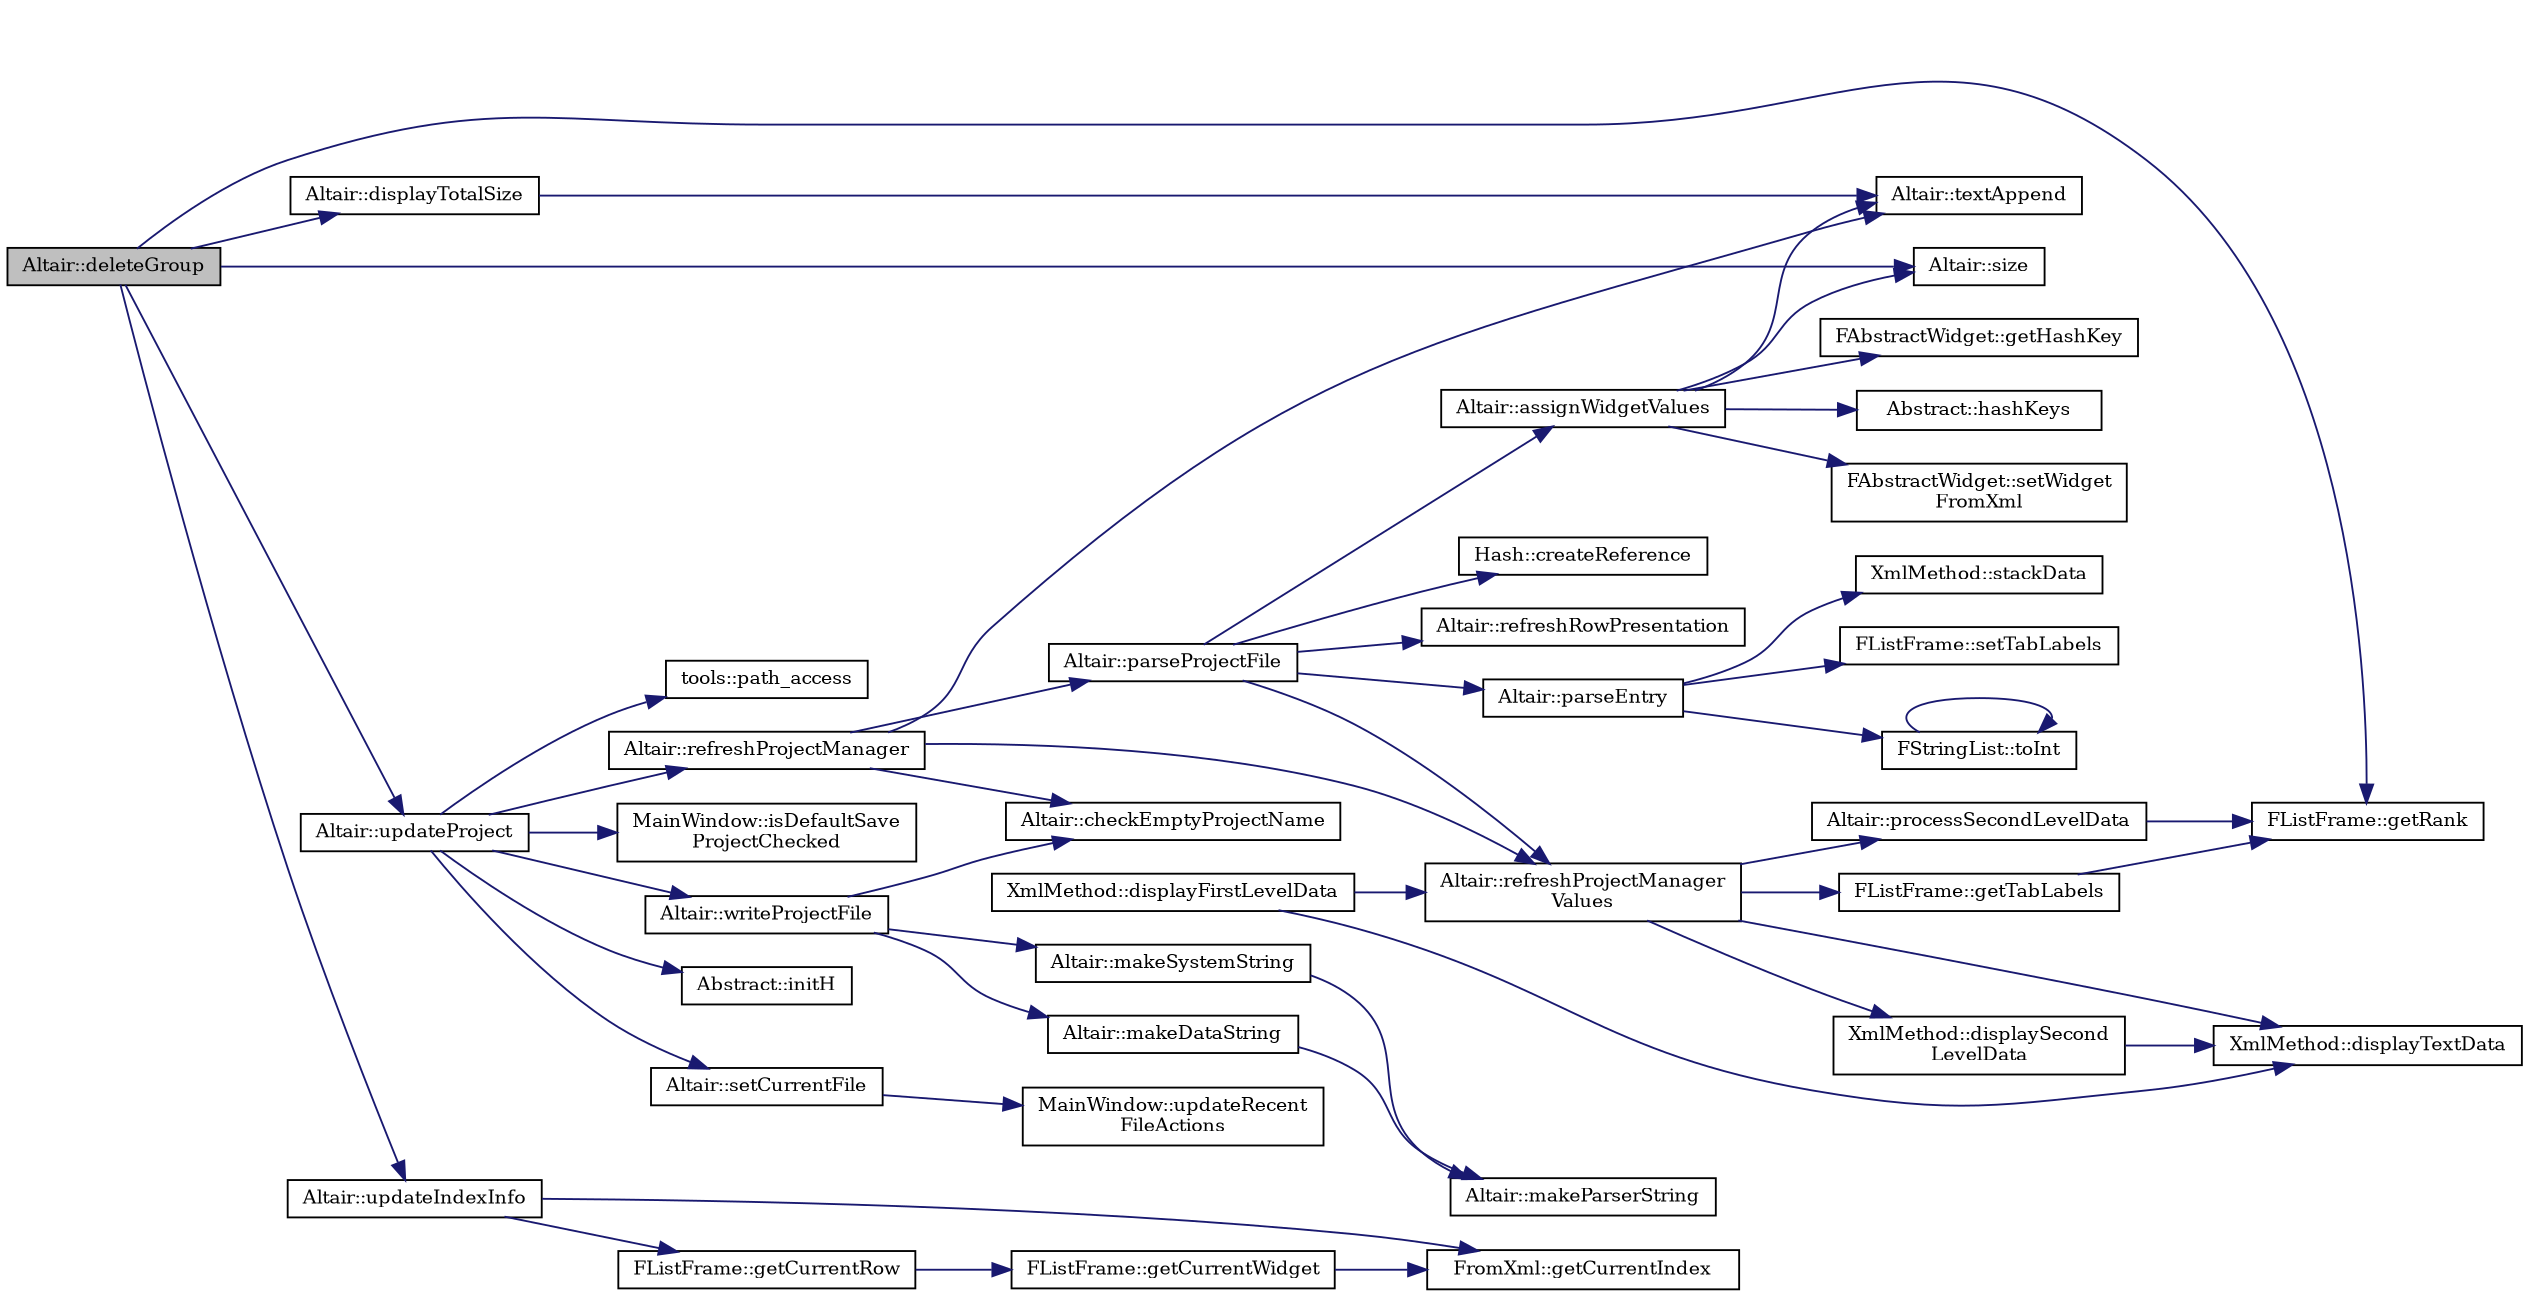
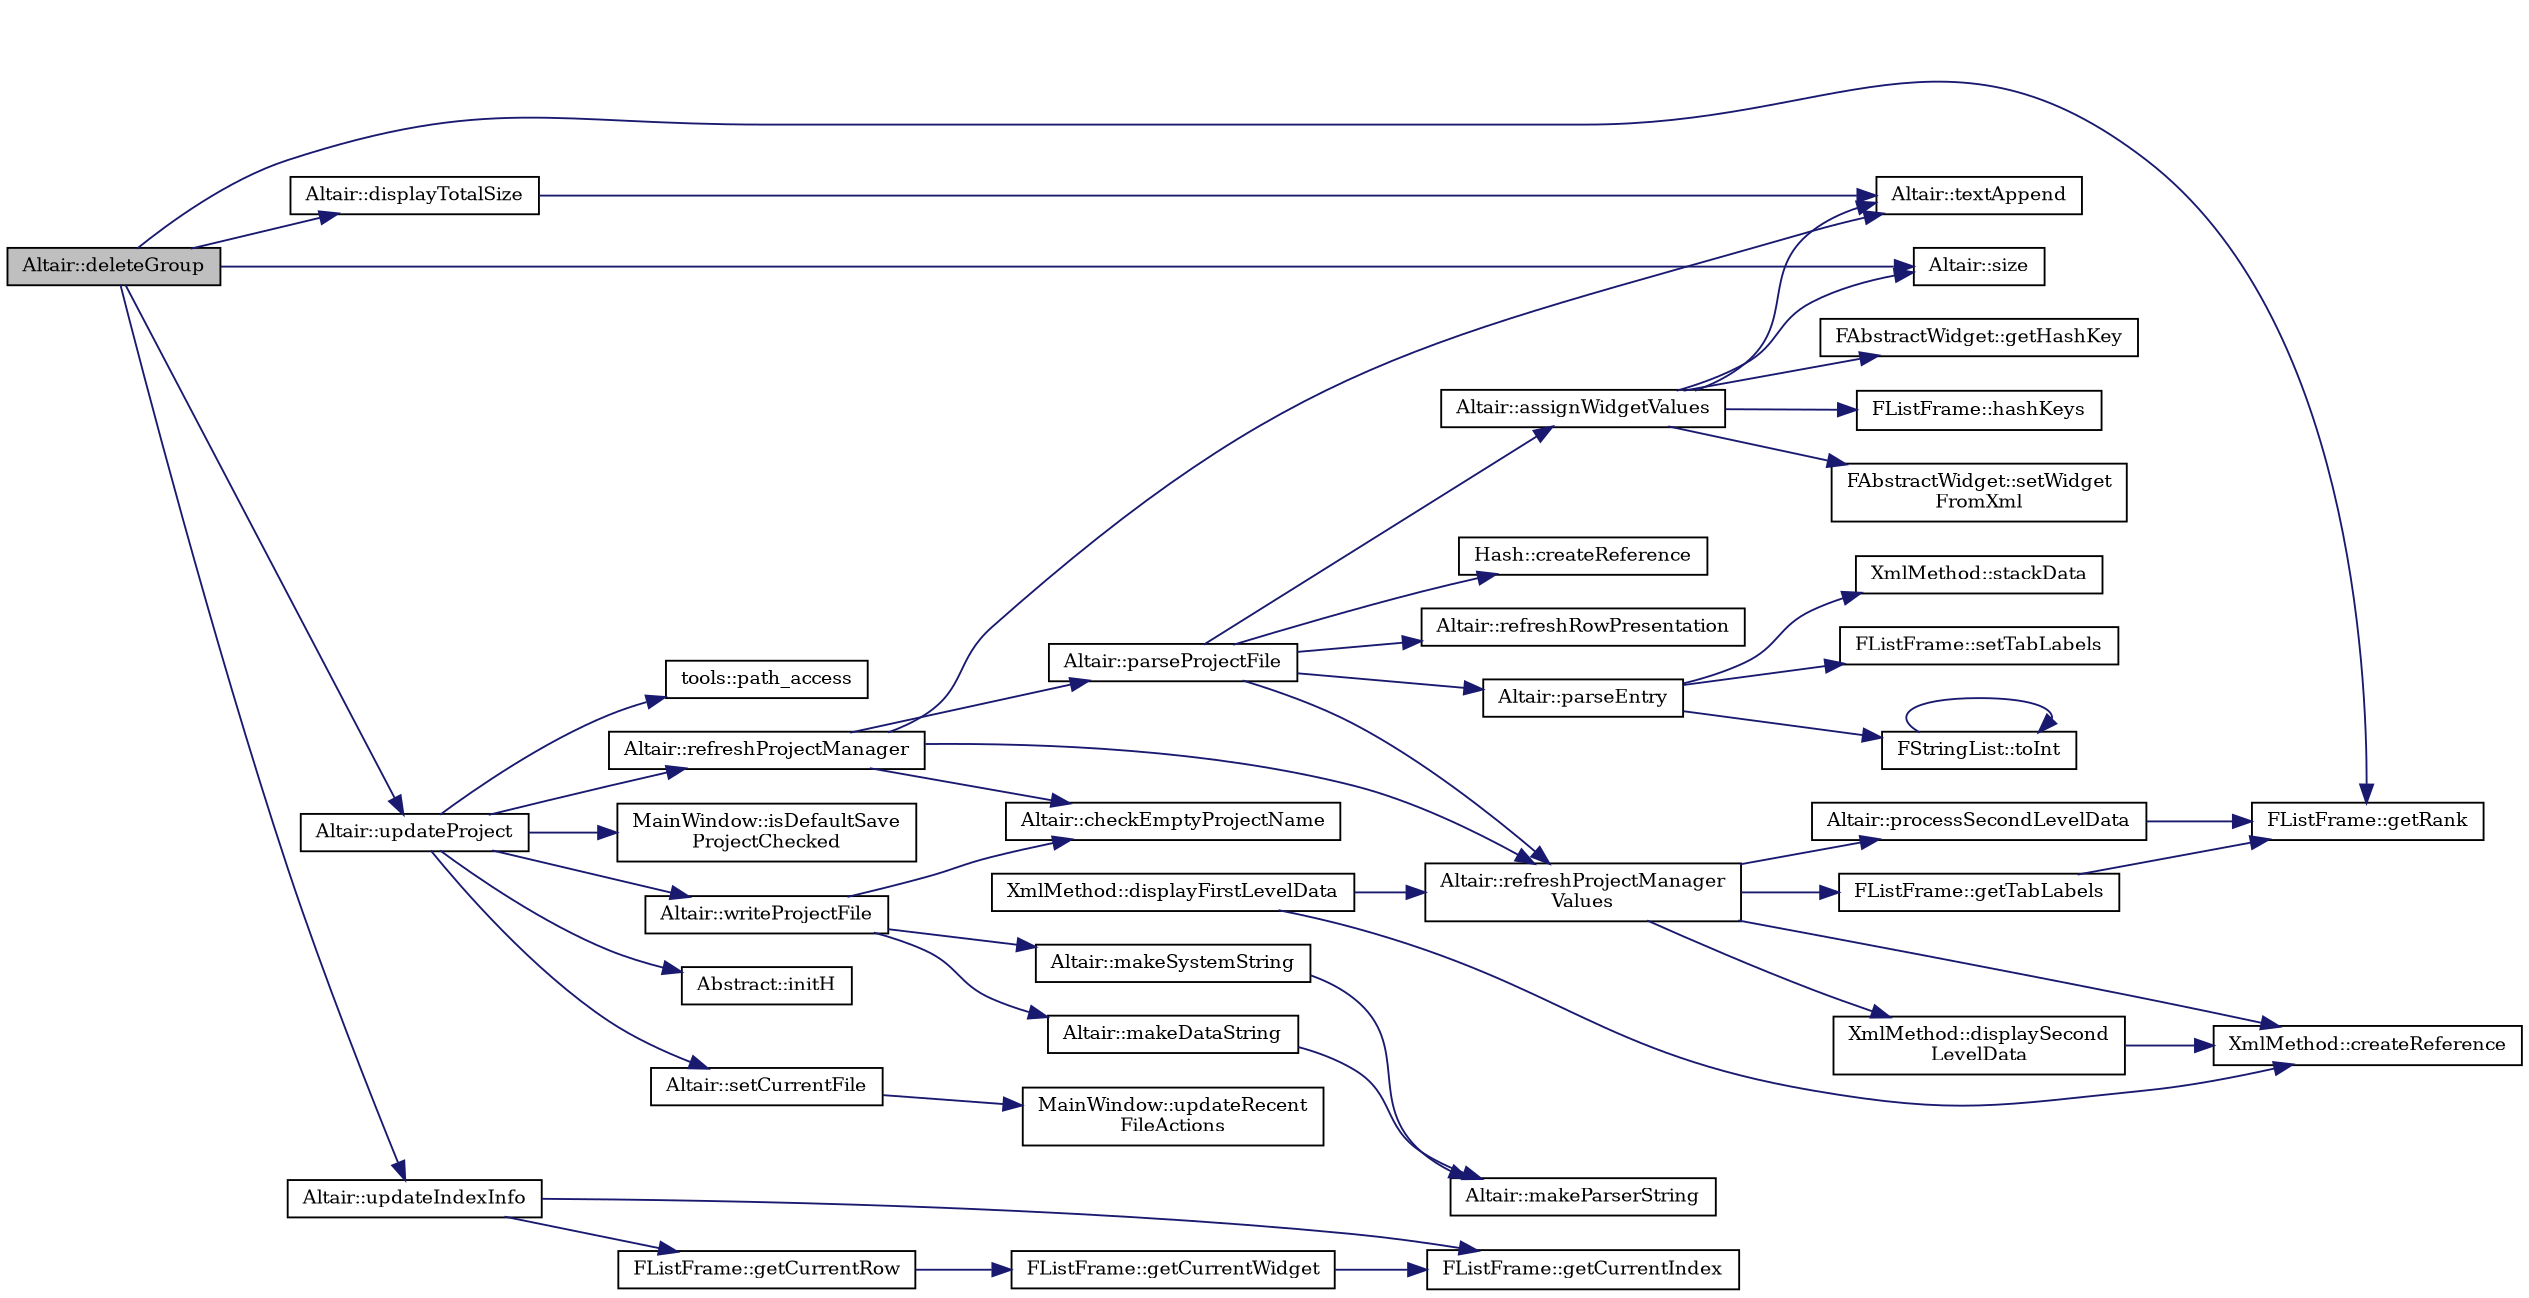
node "Abstract::hashKeys": label "Abstract::hashKeys" -> "FListFrame::hashKeys"
node "XmlMethod::displayTextData": label "XmlMethod::displayTextData" -> "XmlMethod::createReference"
node "FromXml::getCurrentIndex": label "FromXml::getCurrentIndex" -> "FListFrame::getCurrentIndex"
